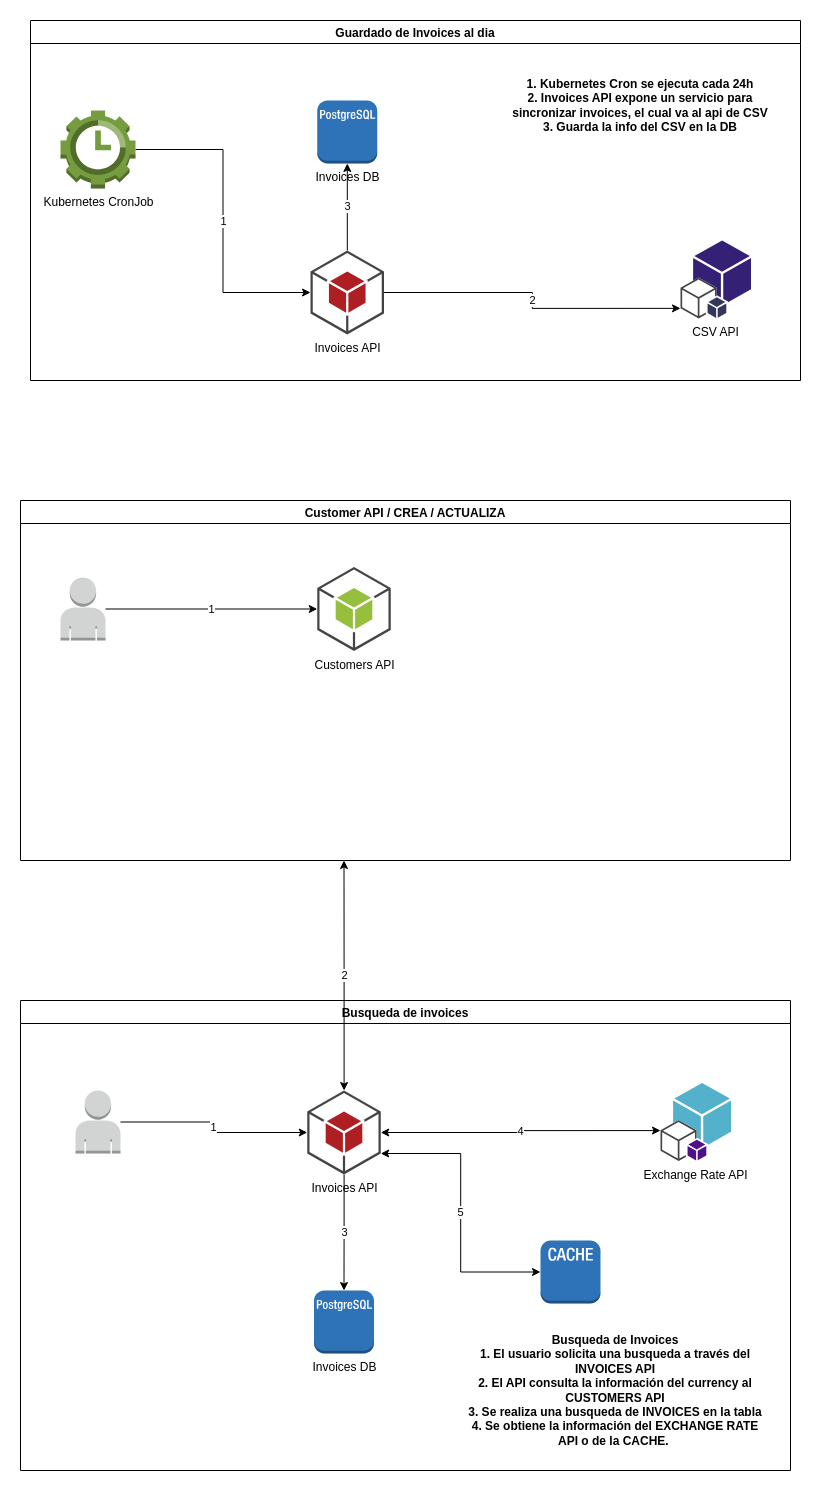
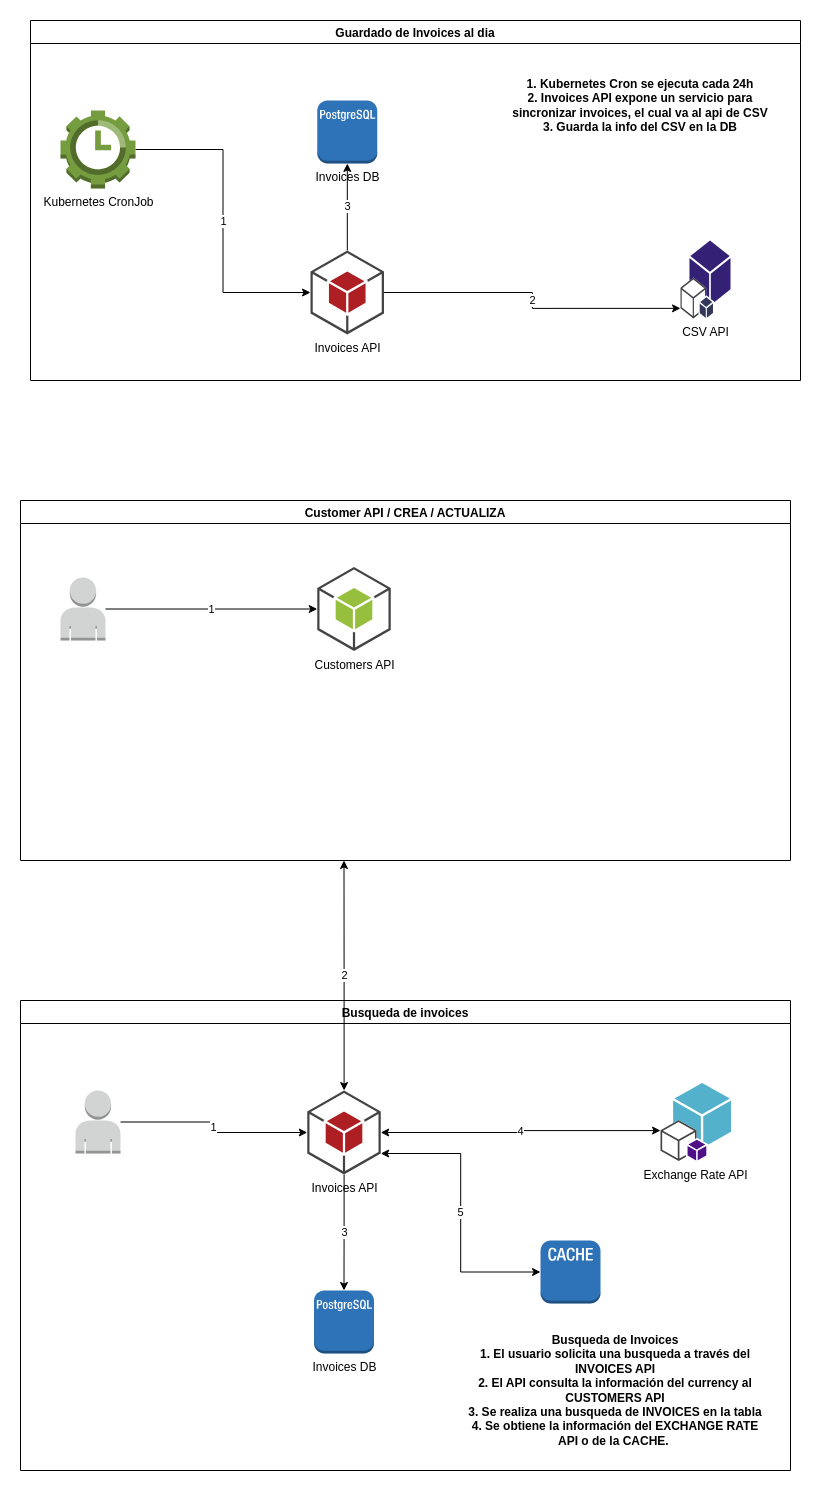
node "CSV API": size 71x78 -> 50x78
